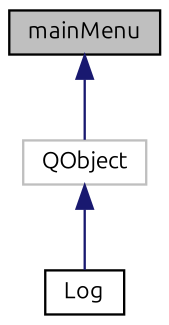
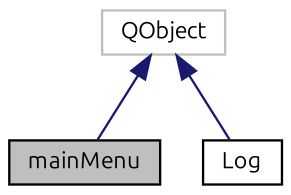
edge "QObject" -> "mainMenu": reversed
